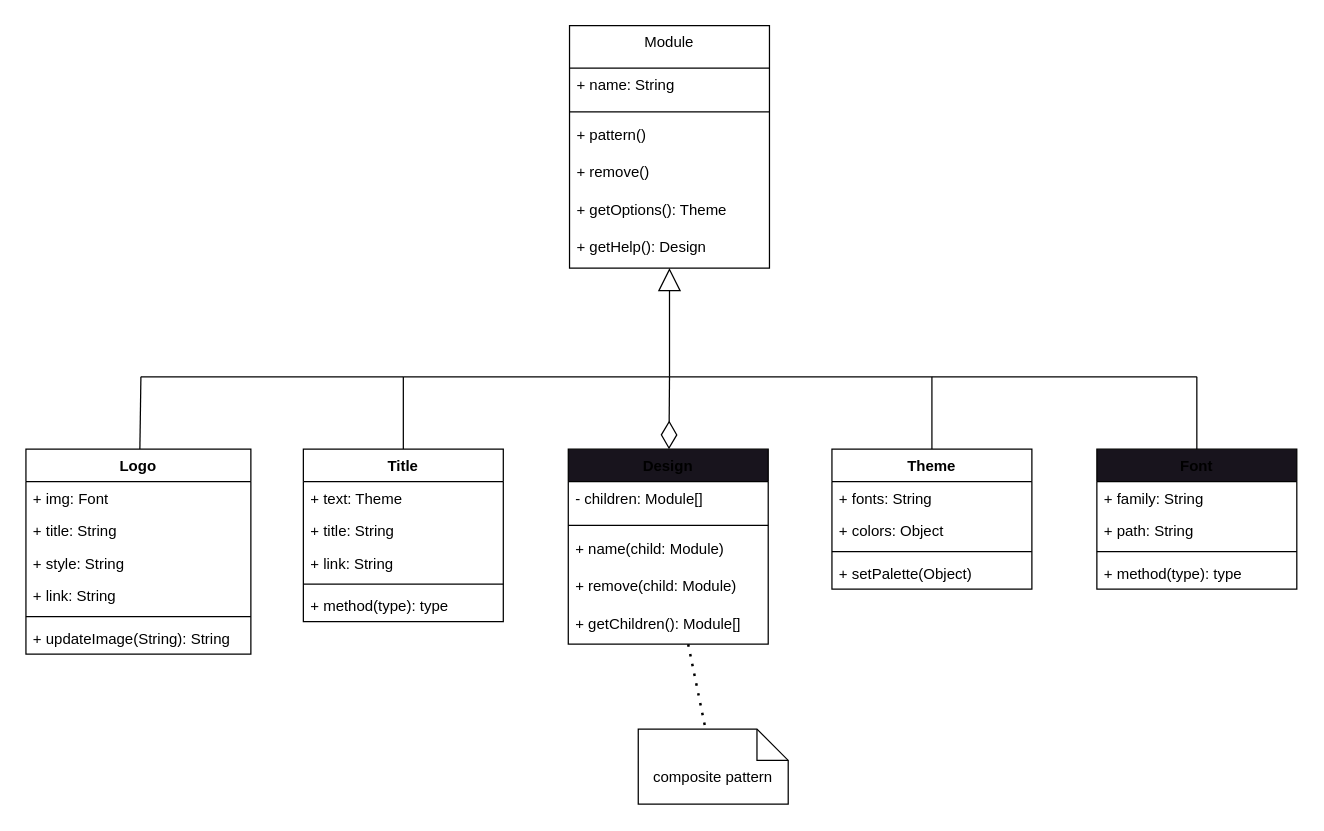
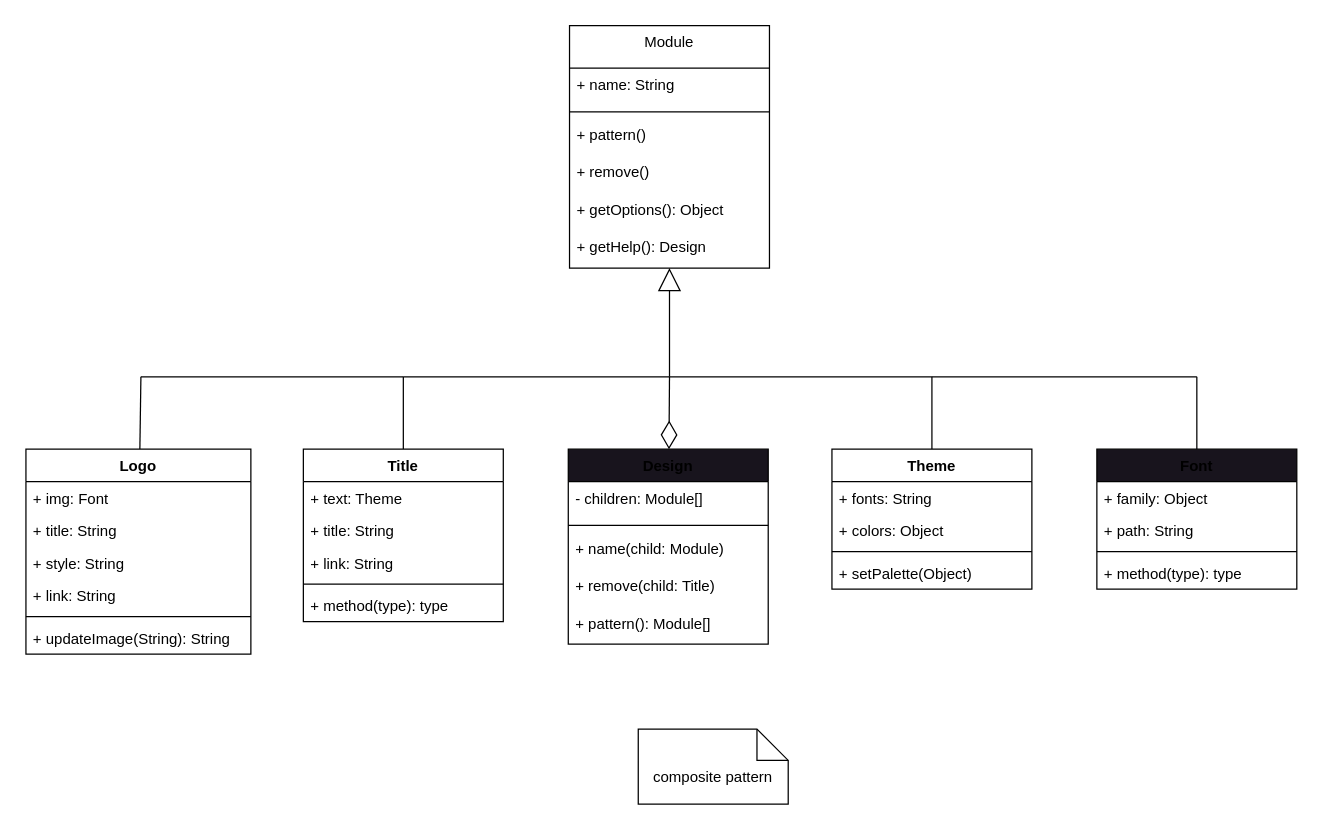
node "+ getOptions(): Theme": label "+ getOptions(): Theme" -> "+ getOptions(): Object"
node "+ family: String": label "+ family: String" -> "+ family: Object"
node "+ remove(child: Module)": label "+ remove(child: Module)" -> "+ remove(child: Title)"
node "+ getChildren(): Module[]": label "+ getChildren(): Module[]" -> "+ pattern(): Module[]"
edge "Design" -- "composite pattern": removed
